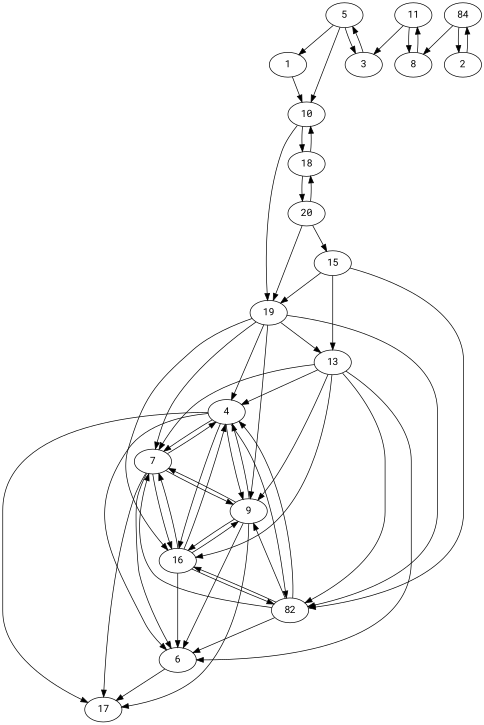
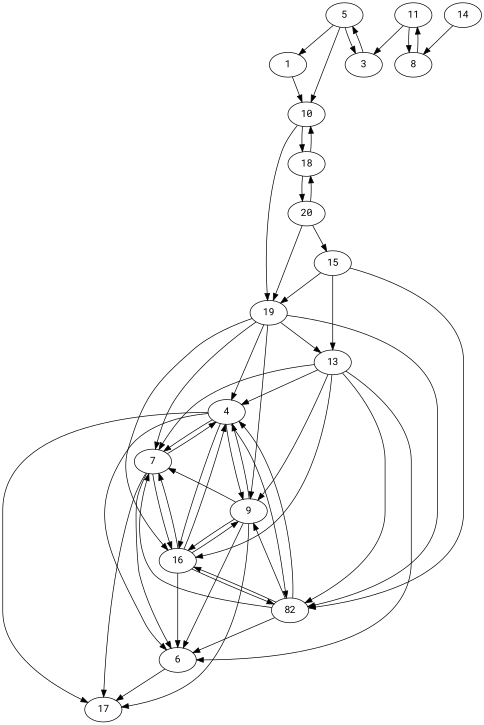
node "84": label "84" -> "14"
node "2": removed
edge "7" -> "9": removed
